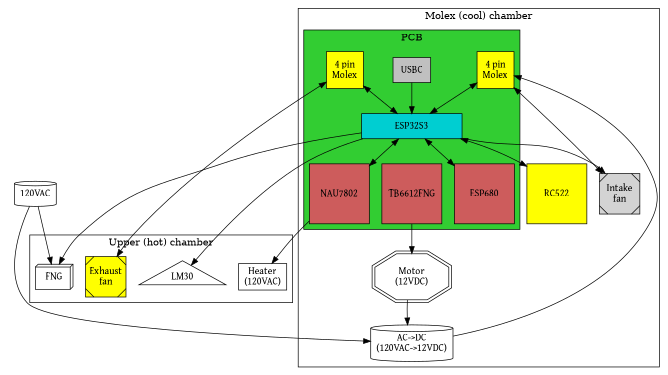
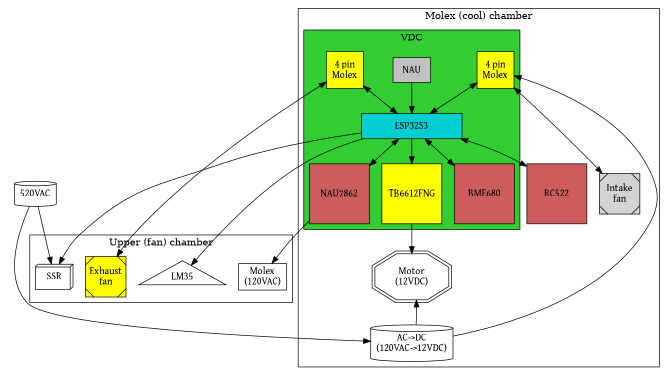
cluster "PCB": label "PCB" -> "VDC"
node "USBC": label "USBC" -> "NAU"
edge "ESP32S3" -> "Intake fan": now "ESP32S3" -> "TB6612FNG"
node "120VAC": label "120VAC" -> "520VAC"
node "NAU7802": label "NAU7802" -> "NAU7862"
node "TB6612FNG": fillcolor indianred -> yellow
node "ESP680": label "ESP680" -> "BME680"
node "RC522": fillcolor yellow -> indianred
cluster "Upper (hot) chamber": label "Upper (hot) chamber" -> "Upper (fan) chamber"
node "FNG": label "FNG" -> "SSR"
node "LM30": label "LM30" -> "LM35"
node "Heater (120VAC)": label "Heater (120VAC)" -> "Molex (120VAC)"
edge "Motor (12VDC)" -> "AC->DC (120VAC->12VDC)": reversed
